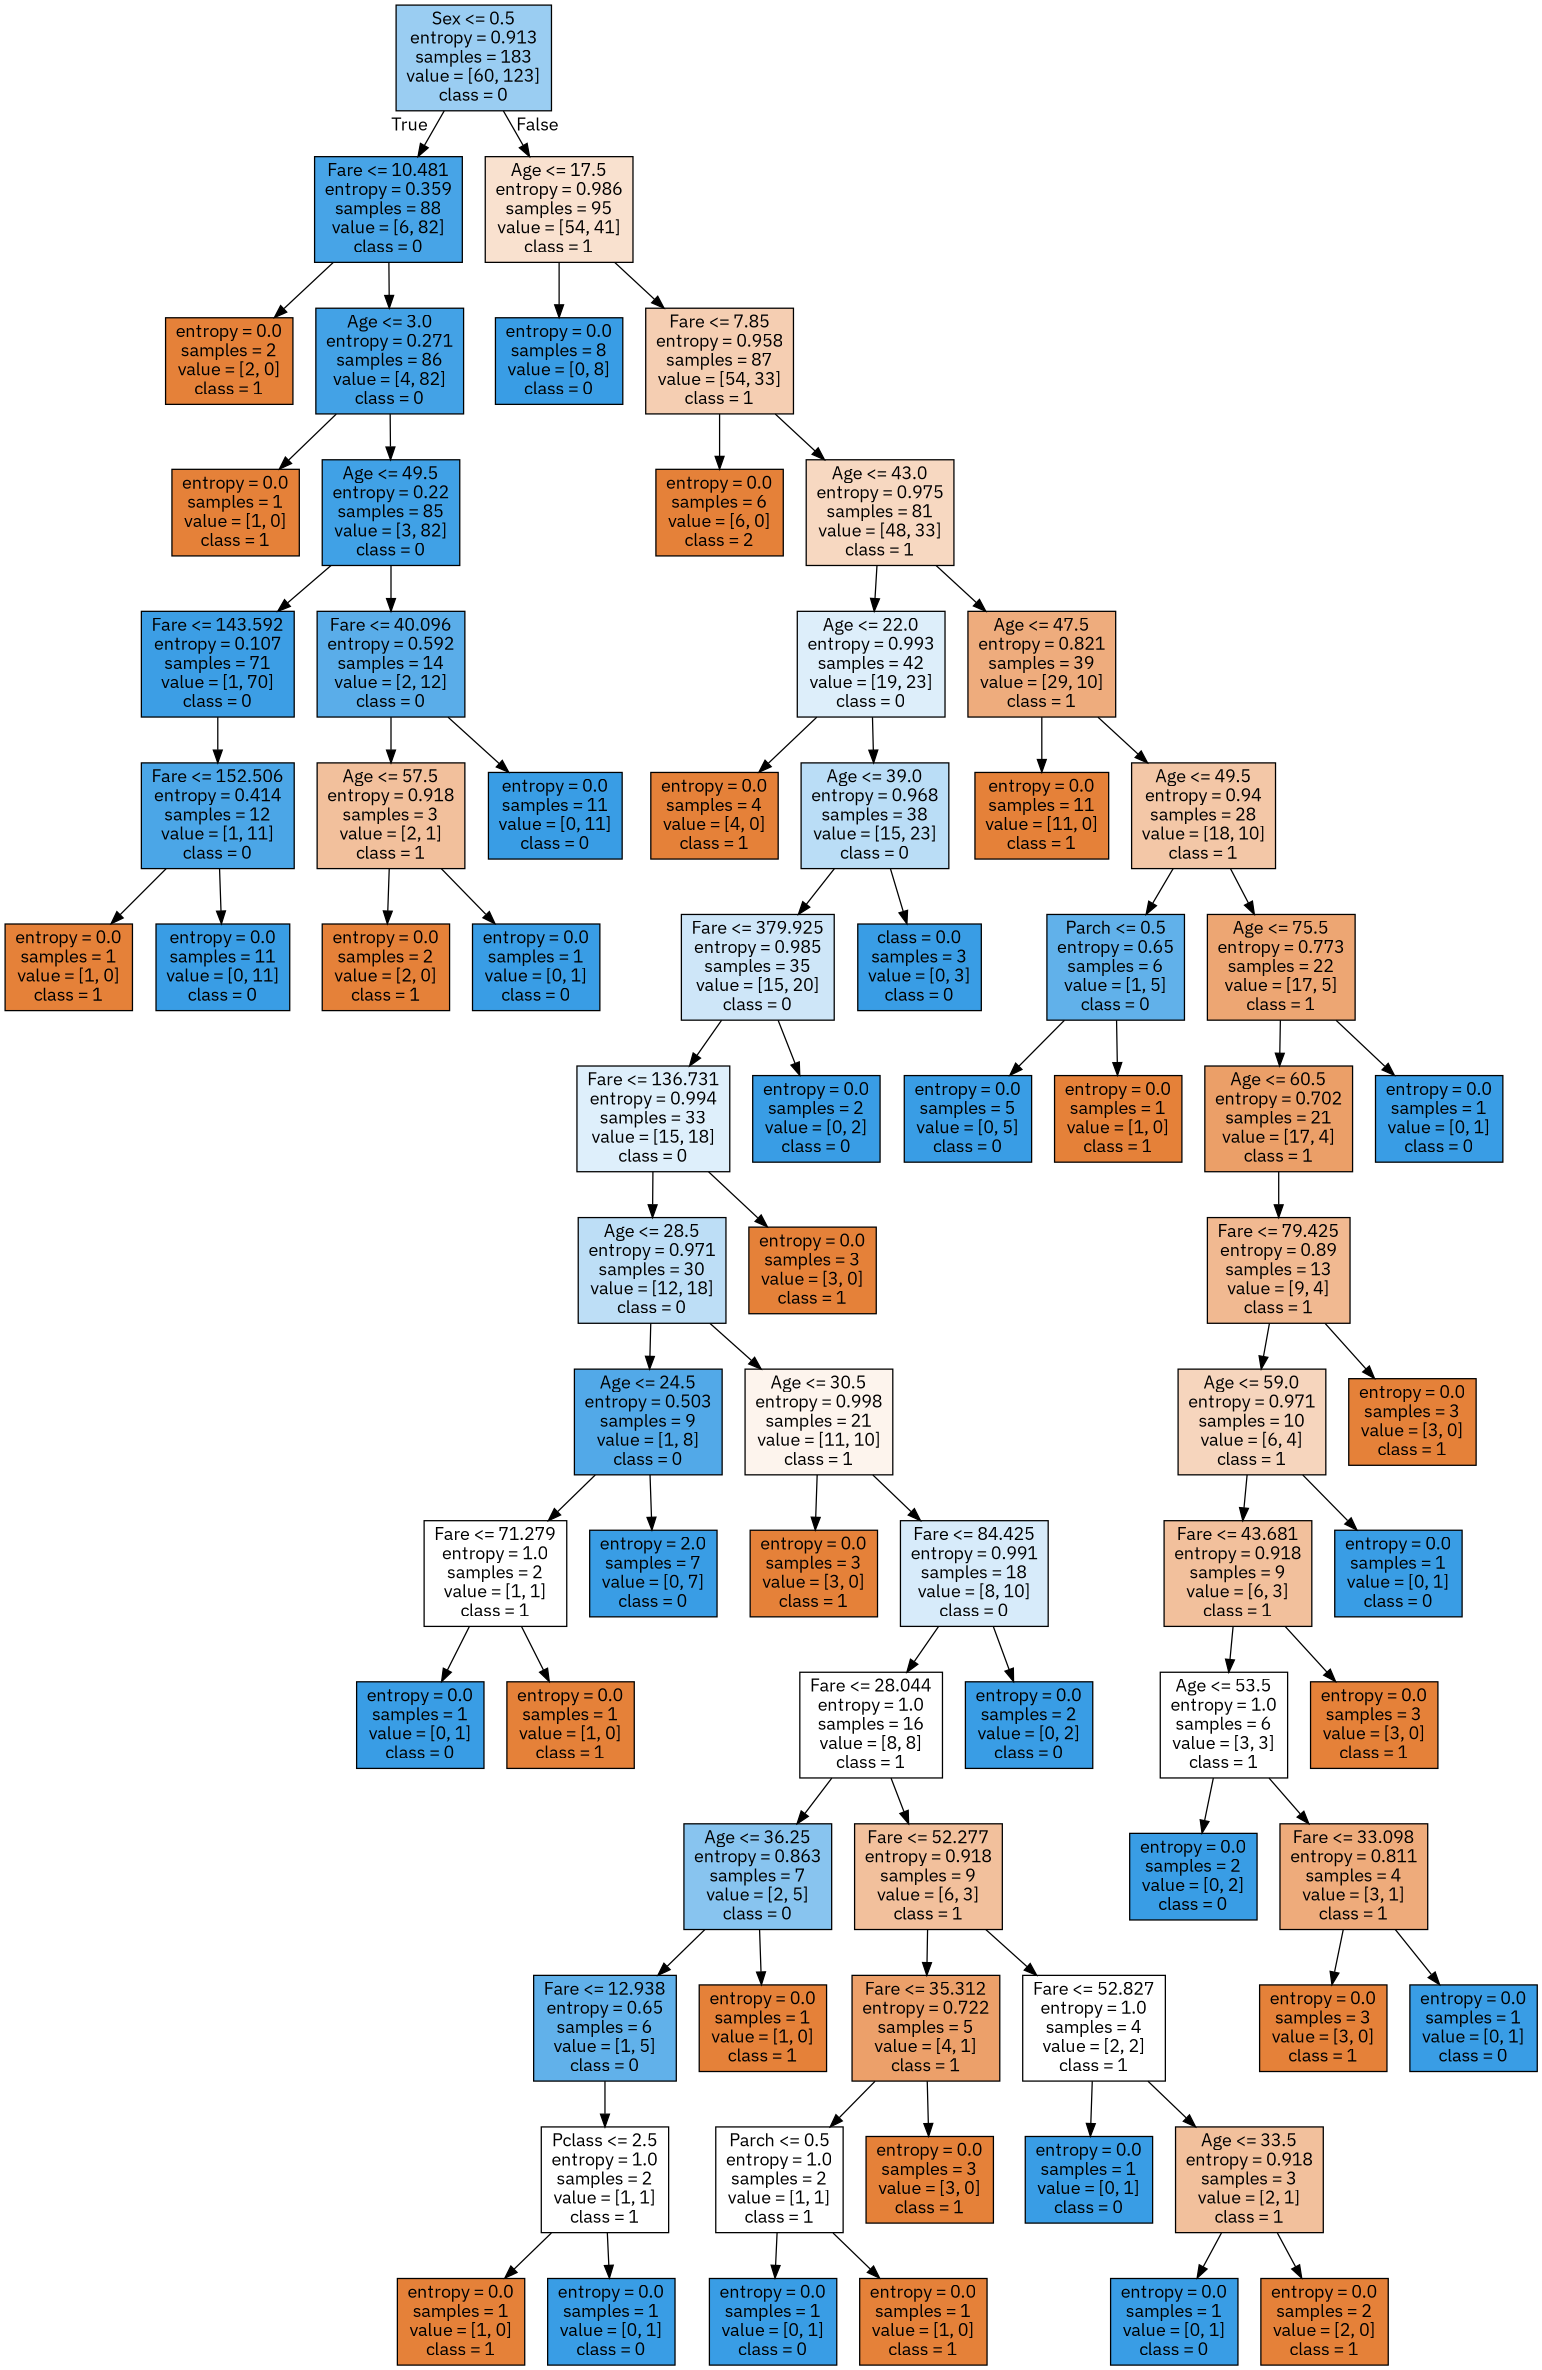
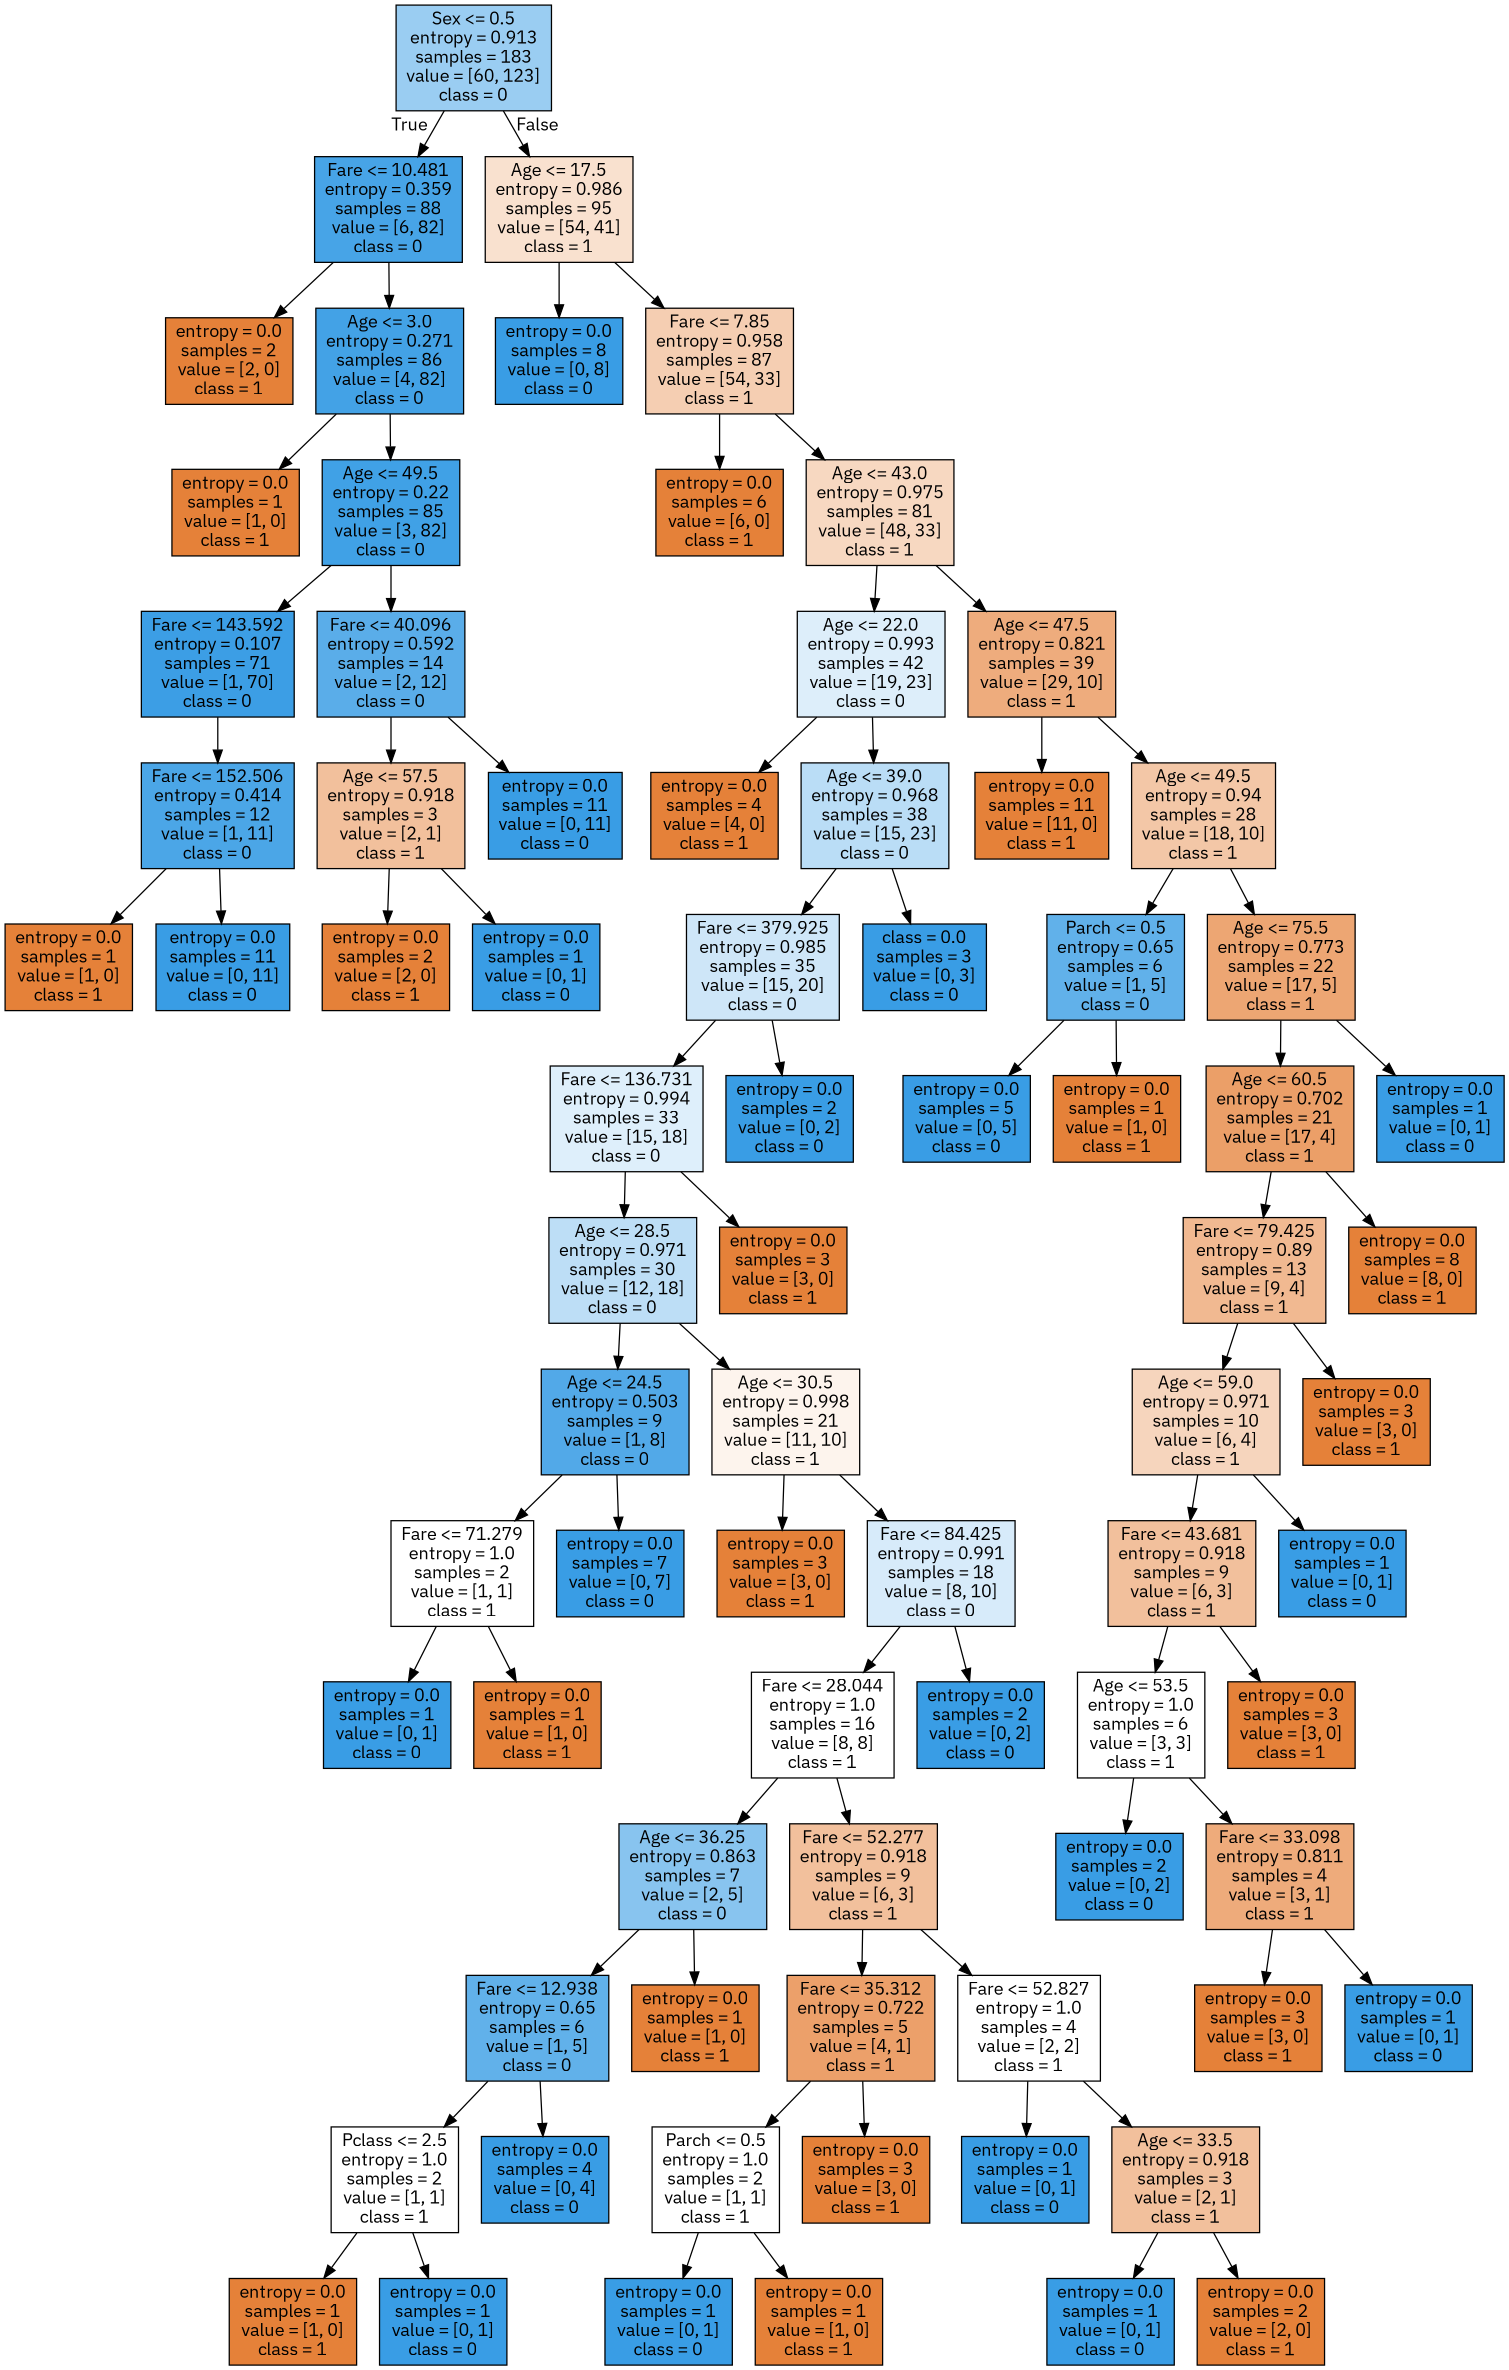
node "entropy = 0.0 samples = 6 value = [6, 0] class = 2": label "entropy = 0.0 samples = 6 value = [6, 0] class = 2" -> "entropy = 0.0 samples = 6 value = [6, 0] class = 1"
node "entropy = 0.0 samples = 8 value = [8, 0] class = 1": added
node "entropy = 2.0 samples = 7 value = [0, 7] class = 0": label "entropy = 2.0 samples = 7 value = [0, 7] class = 0" -> "entropy = 0.0 samples = 7 value = [0, 7] class = 0"
node "entropy = 0.0 samples = 4 value = [0, 4] class = 0": added
